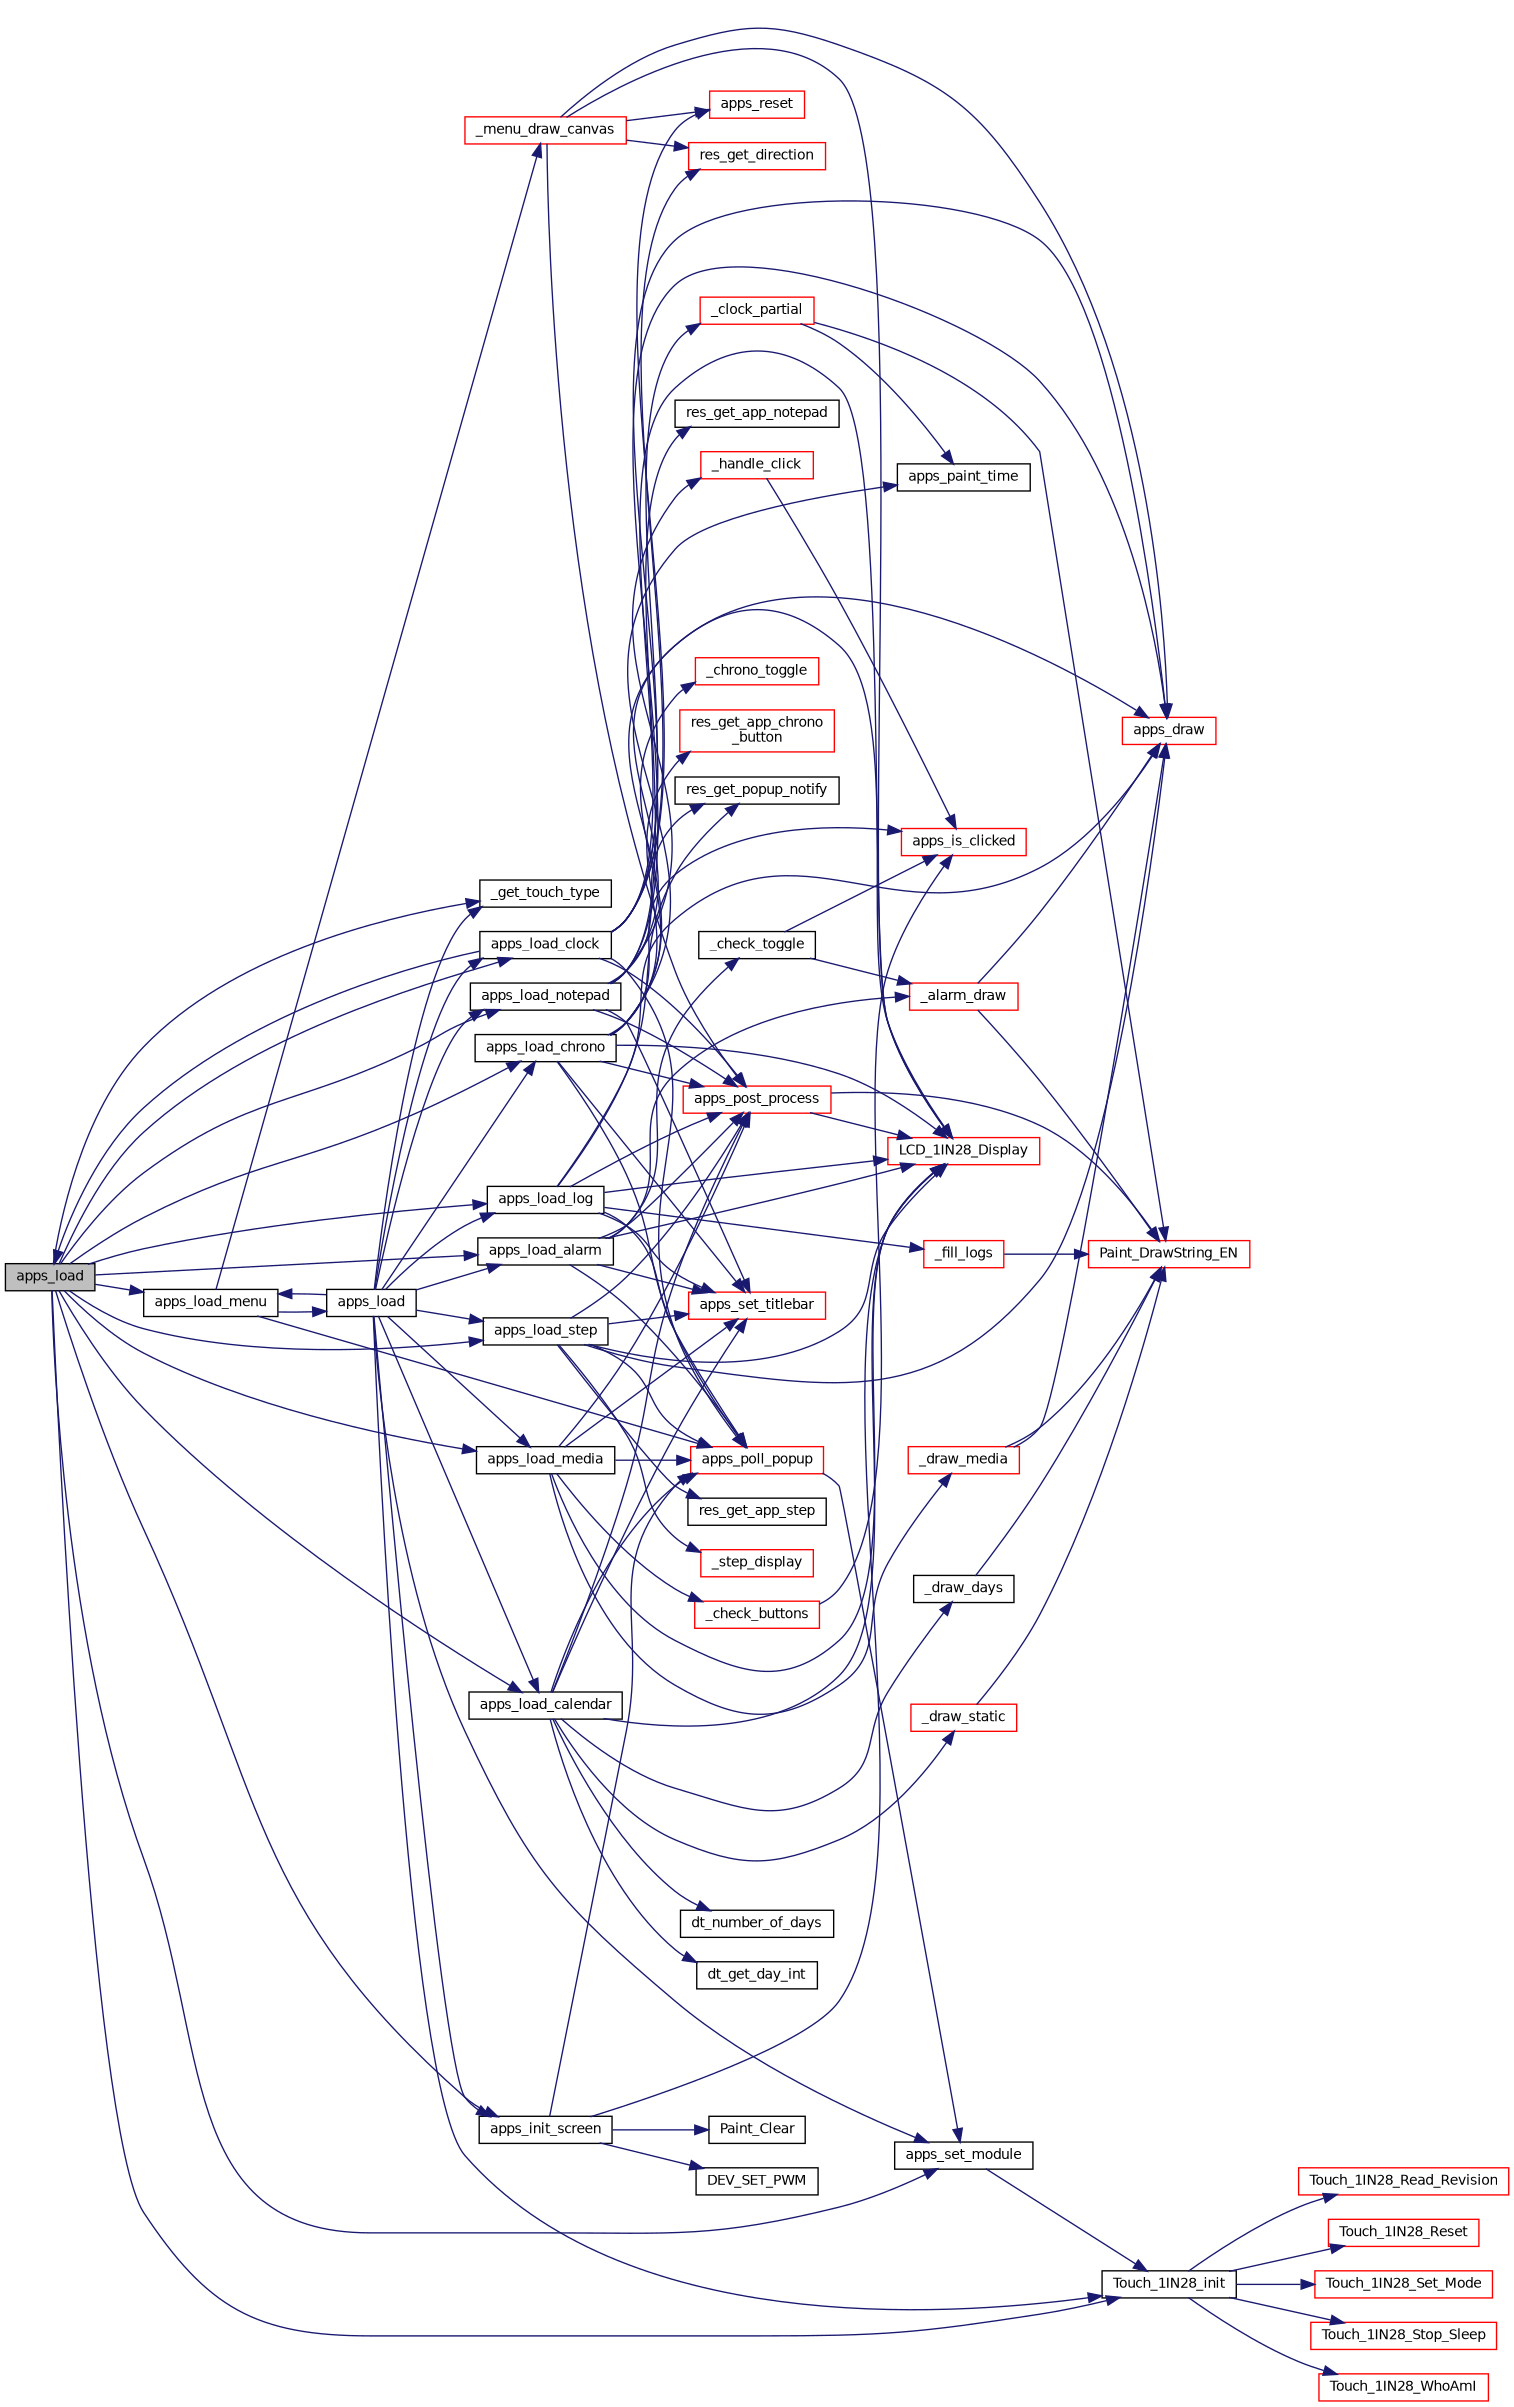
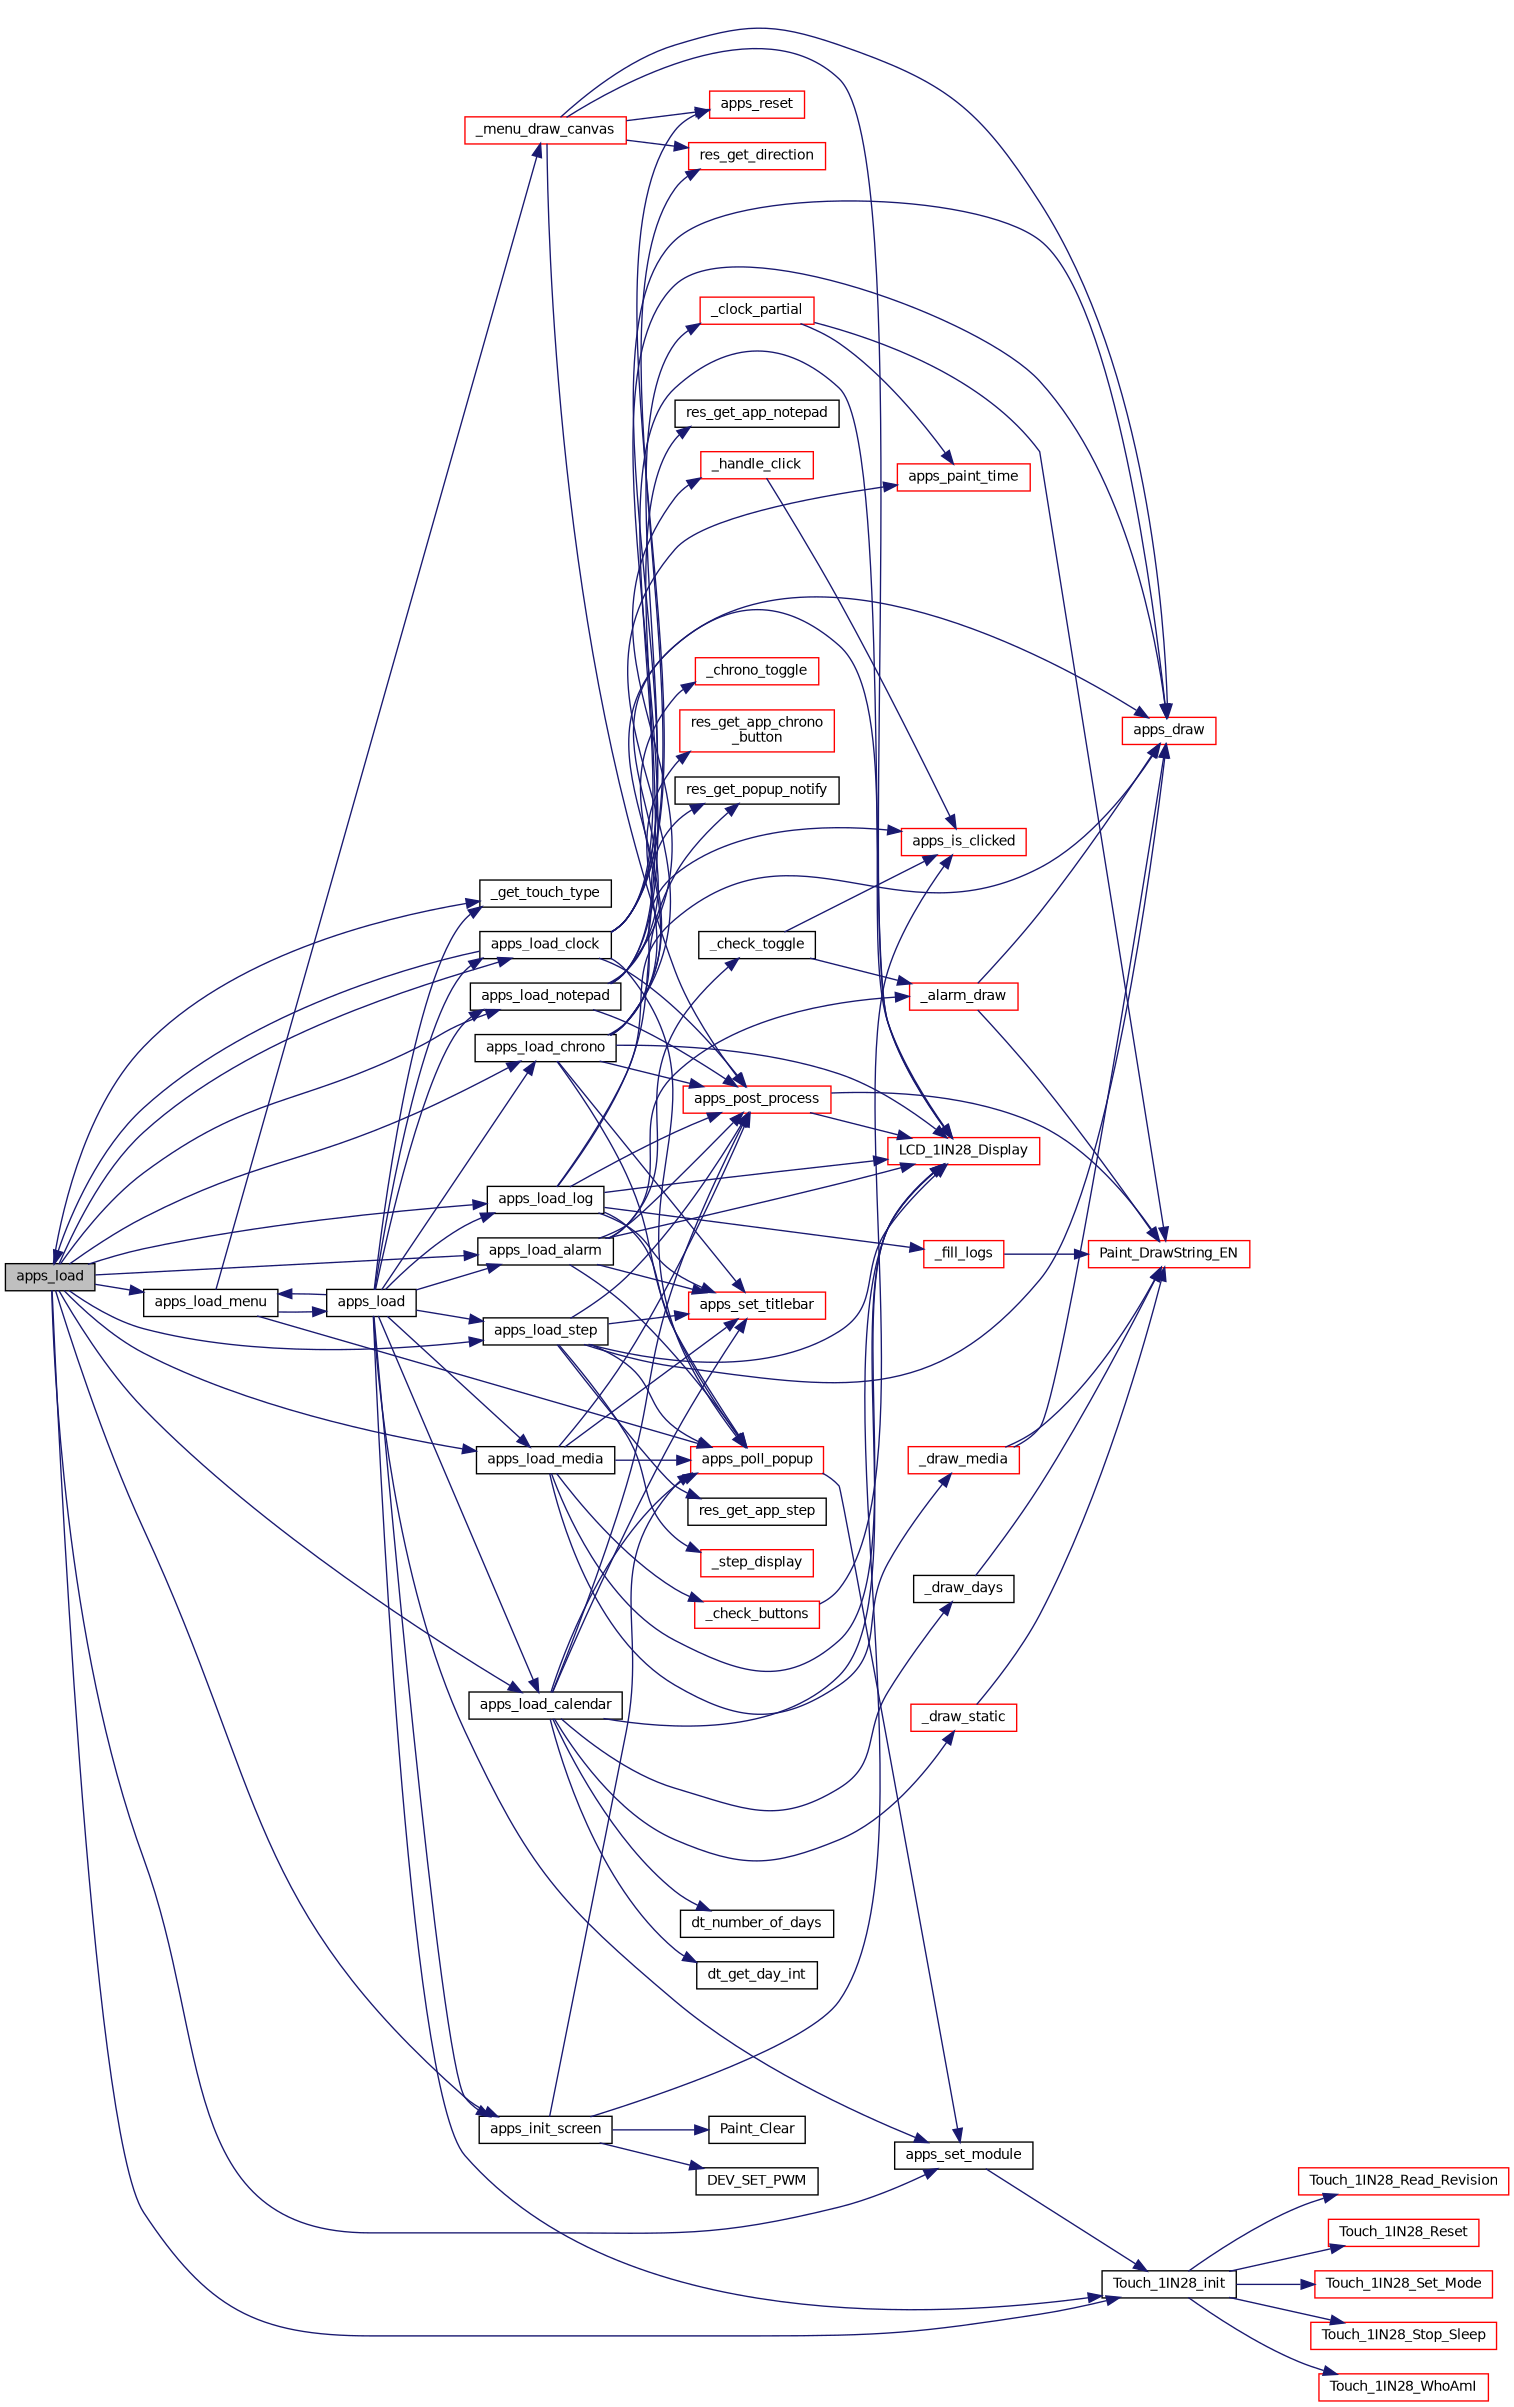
node "apps_paint_time": color black -> red
edge "apps_load_notepad" -> "apps_set_titlebar": removed
